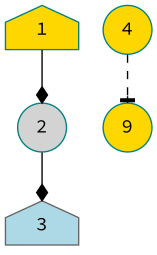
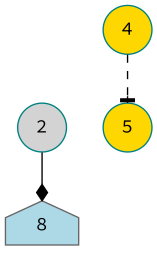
node "1": removed
node "9": label "9" -> "5"
node "3": label "3" -> "8"
